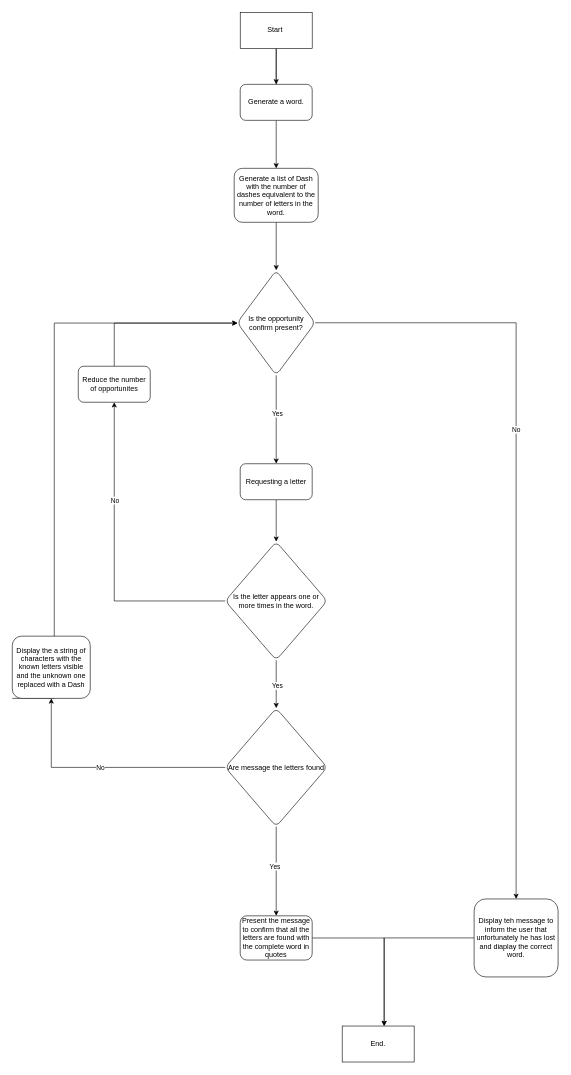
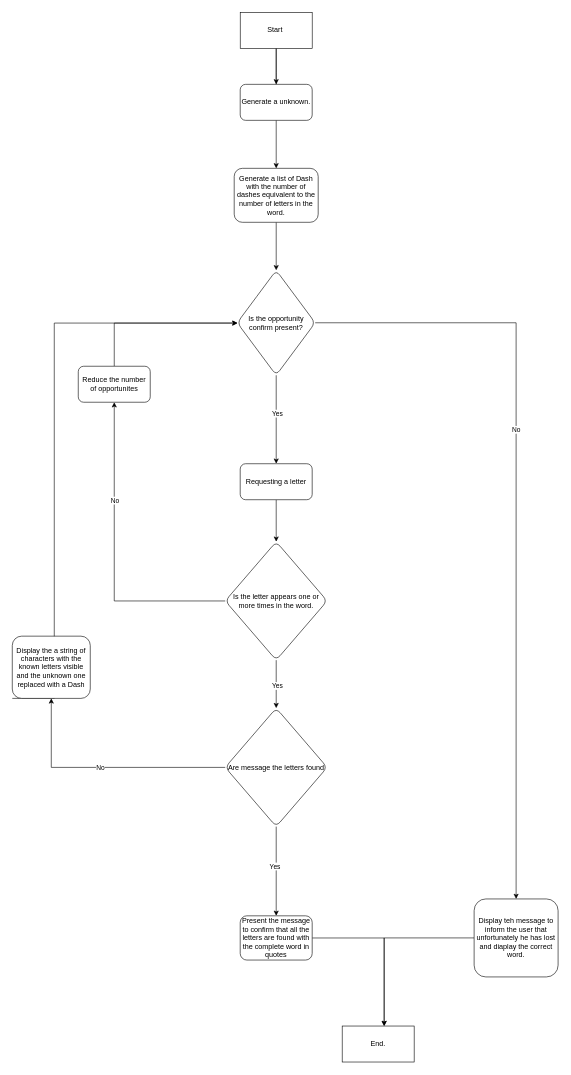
node "Generate a word.": label "Generate a word." -> "Generate a unknown."
